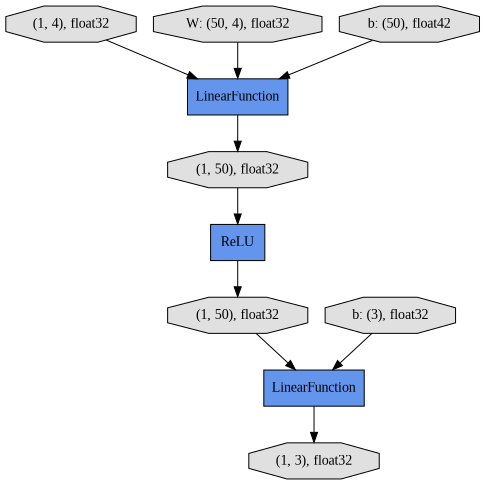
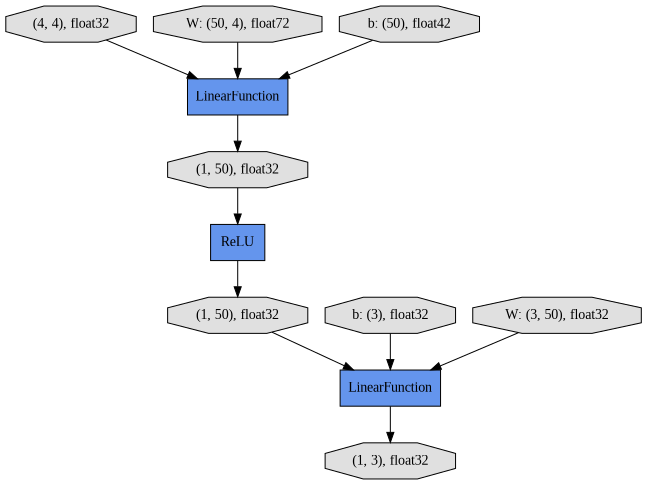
node "(1, 4), float32": label "(1, 4), float32" -> "(4, 4), float32"
node "W: (50, 4), float32": label "W: (50, 4), float32" -> "W: (50, 4), float72"
node "W: (3, 50), float32": added
